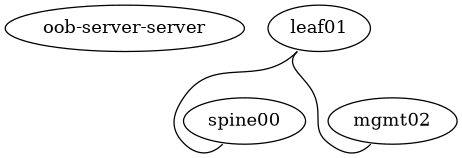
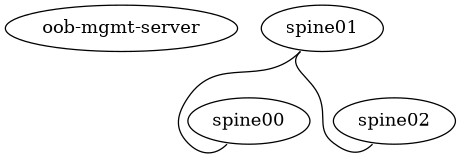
node "oob-server-server": label "oob-server-server" -> "oob-mgmt-server"
node "leaf01": label "leaf01" -> "spine01"
node "mgmt02": label "mgmt02" -> "spine02"
